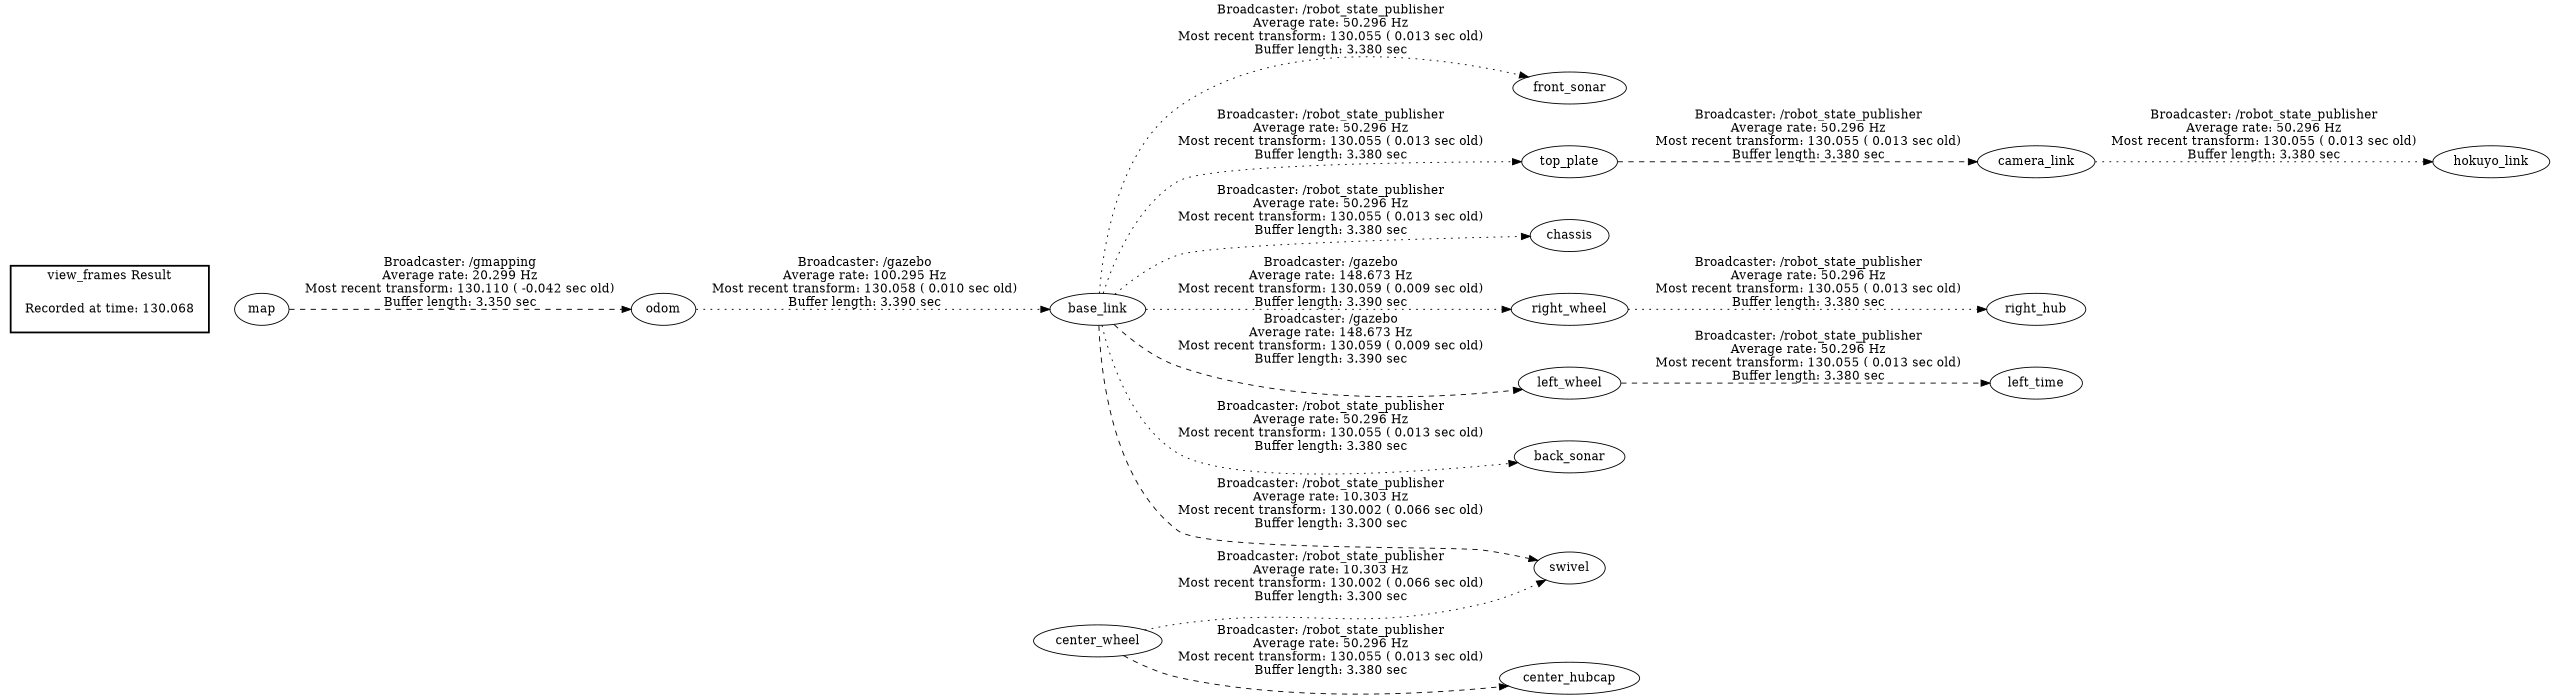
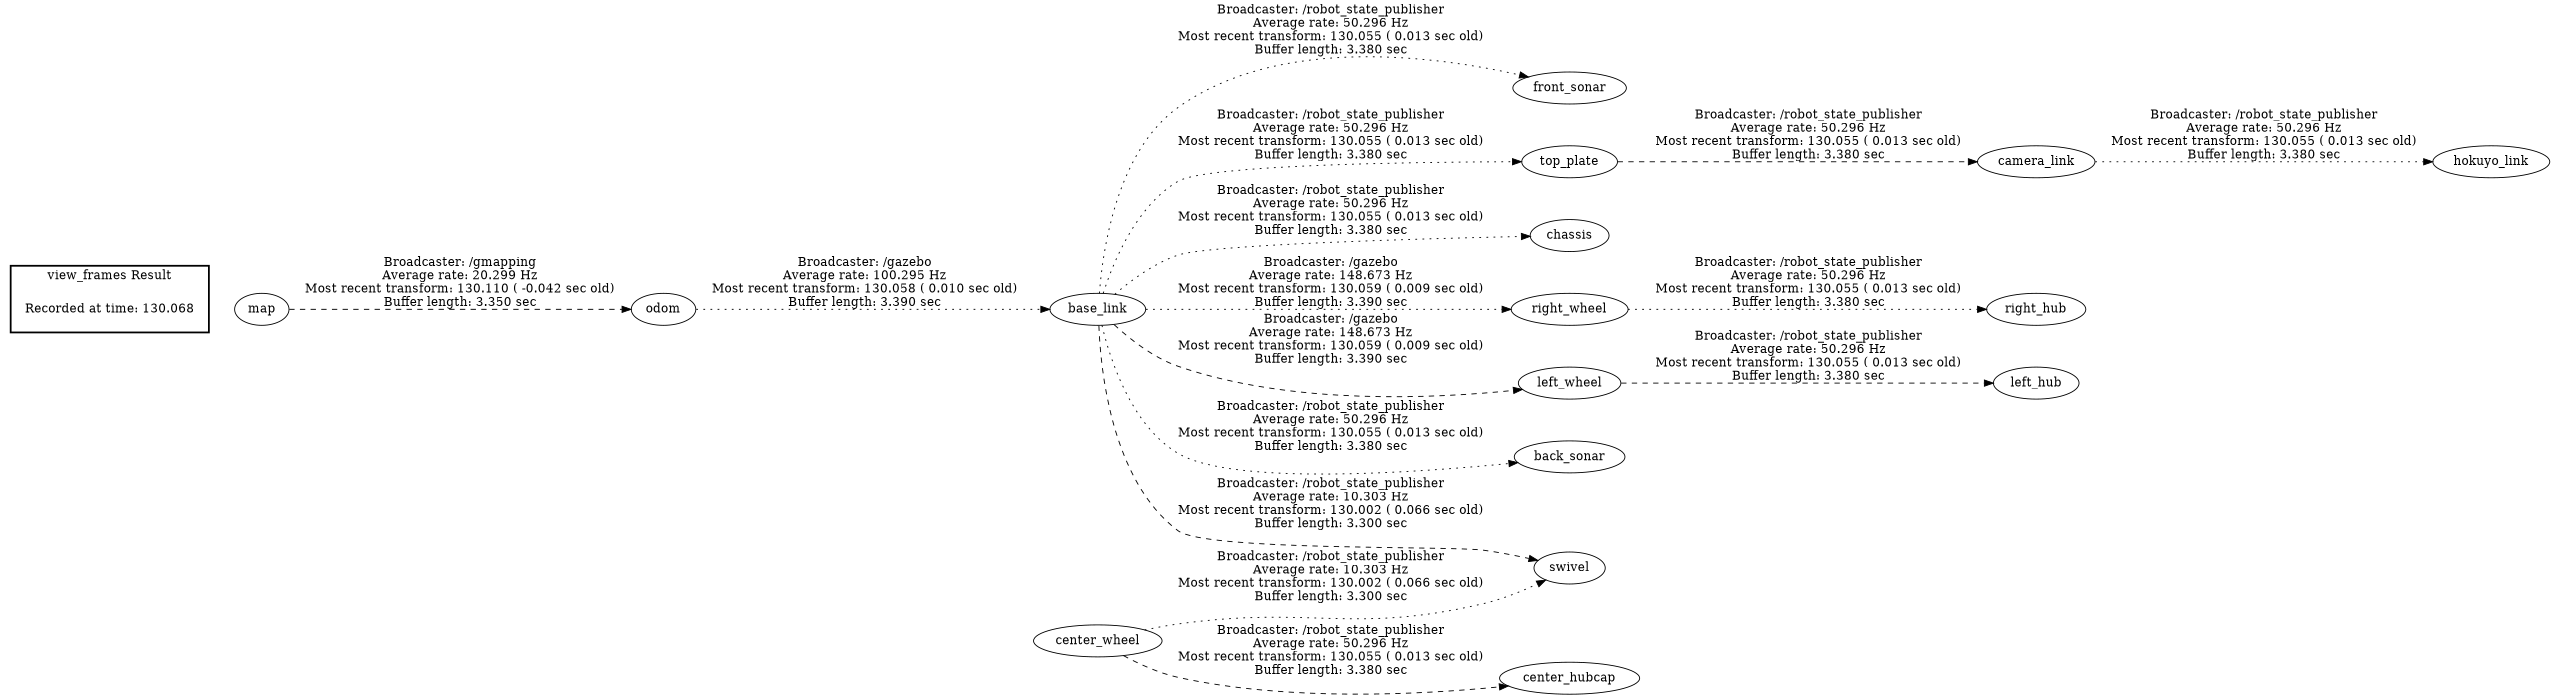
node "left_time": label "left_time" -> "left_hub"
